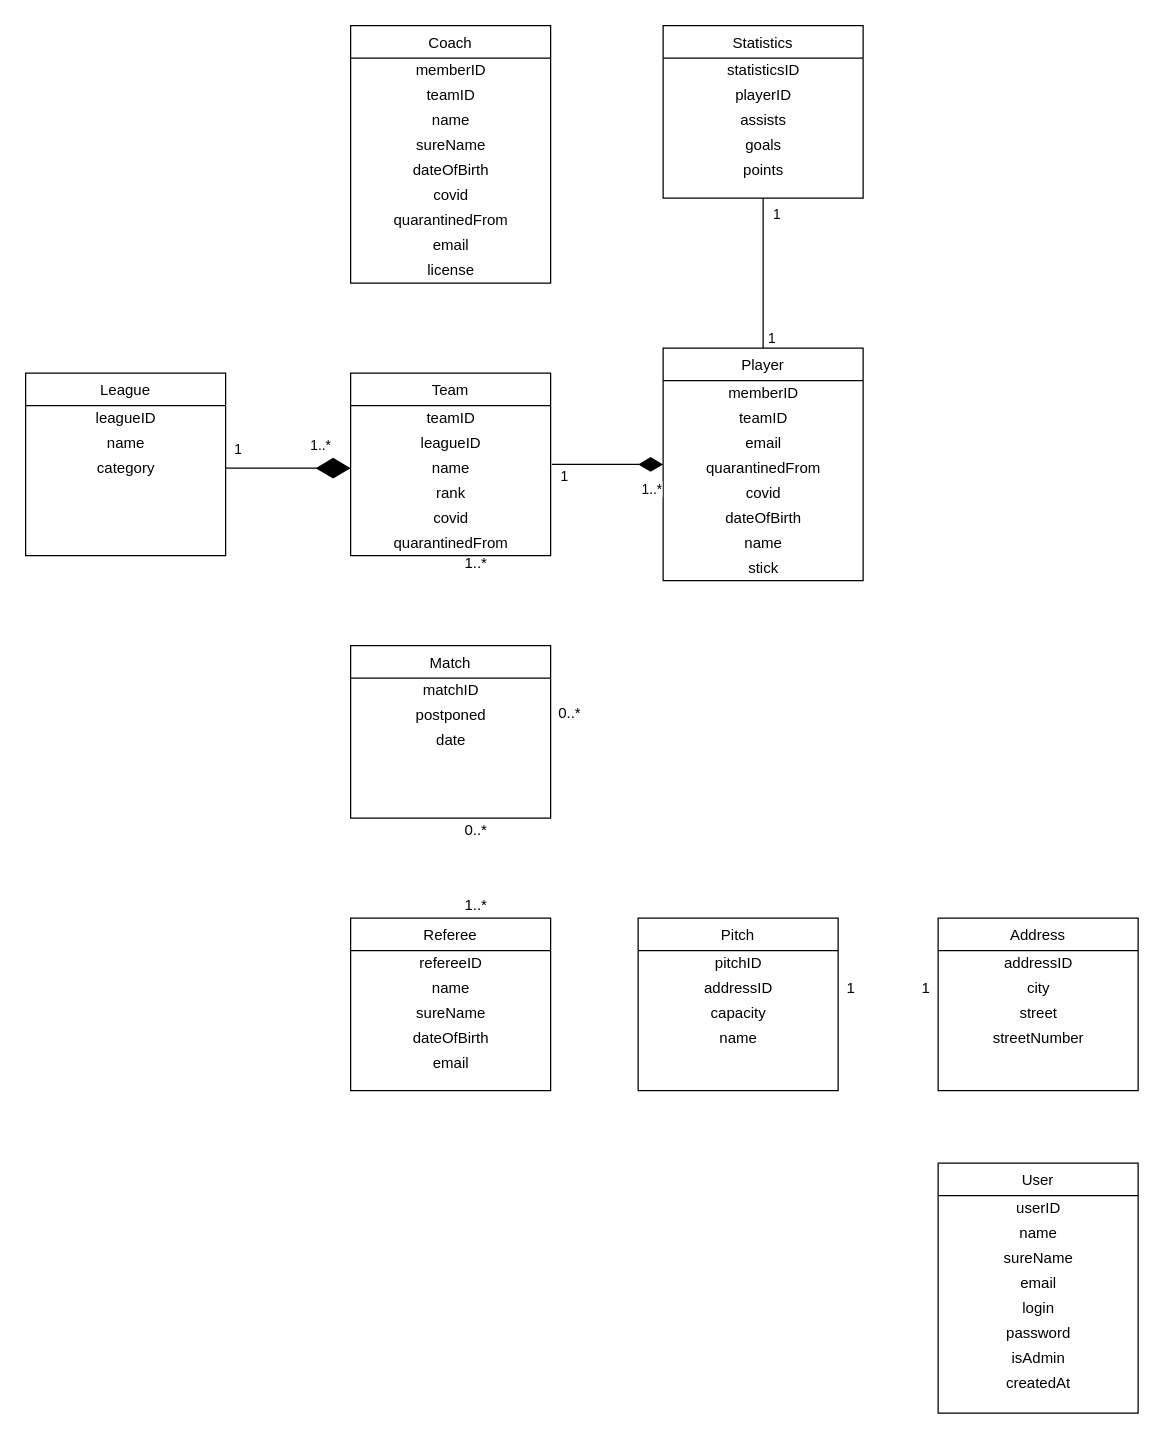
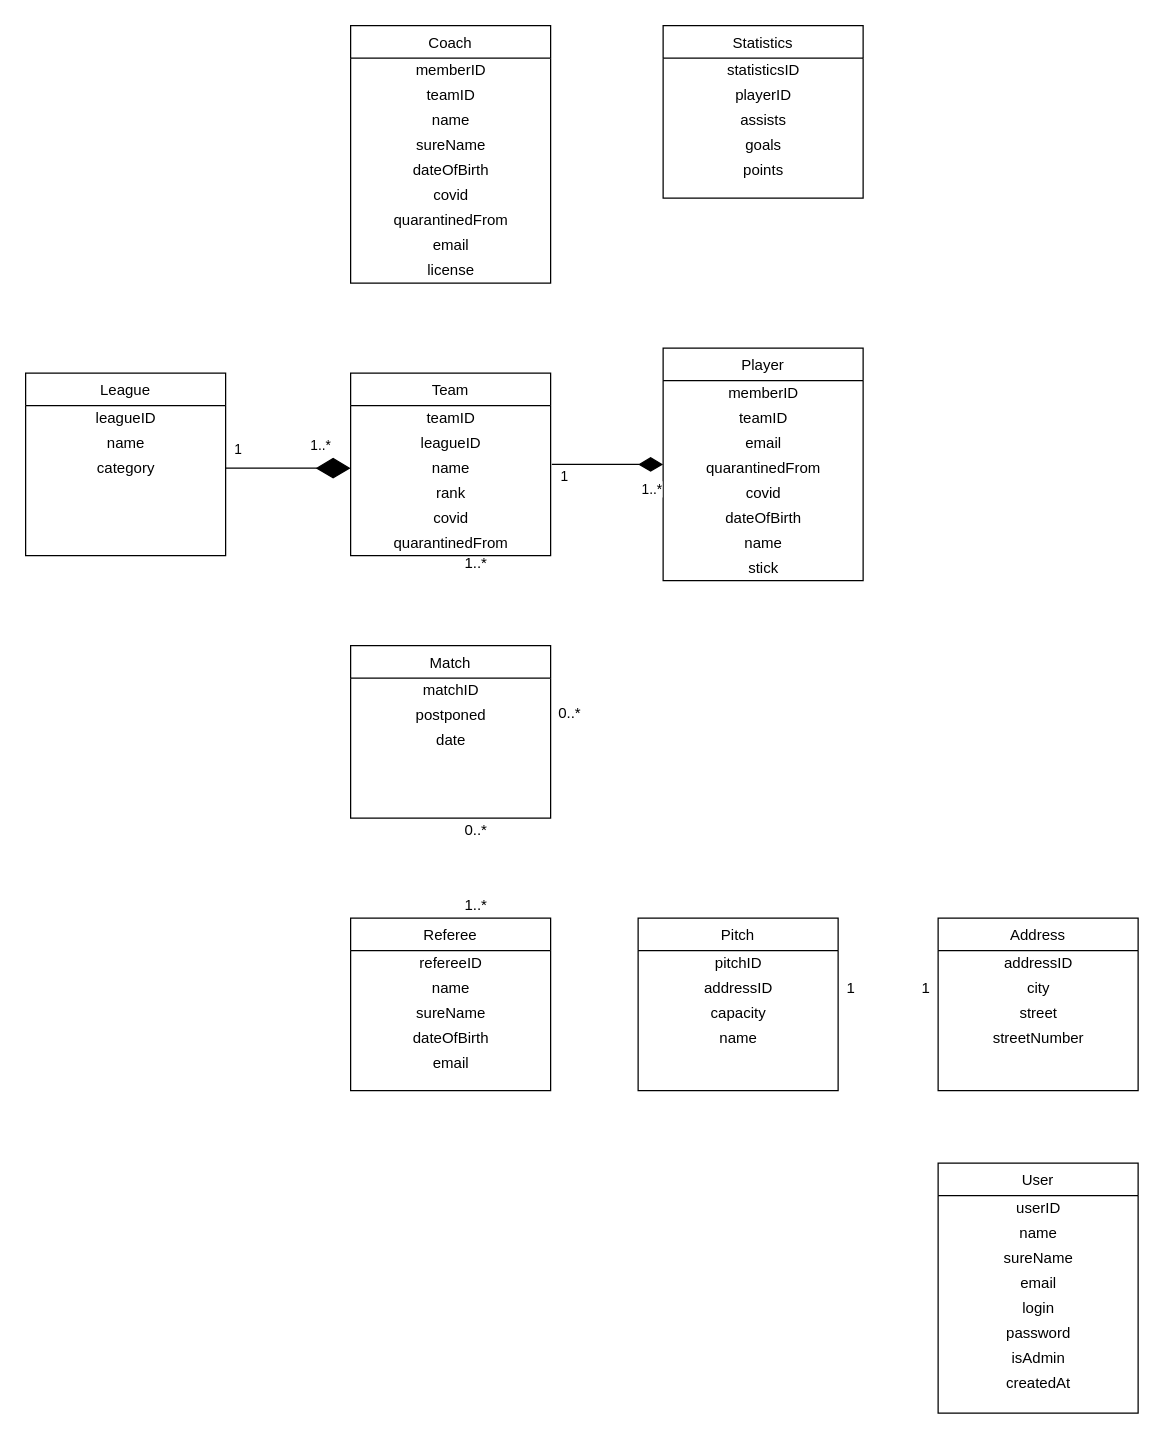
edge "Statistics" -- "Player": removed, labels "1", "1"
